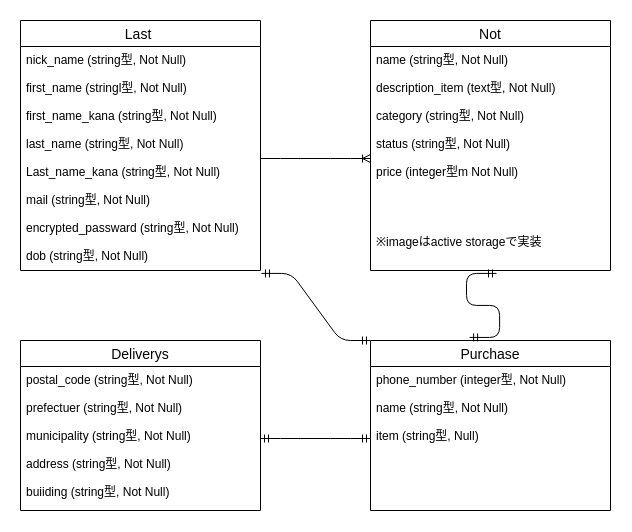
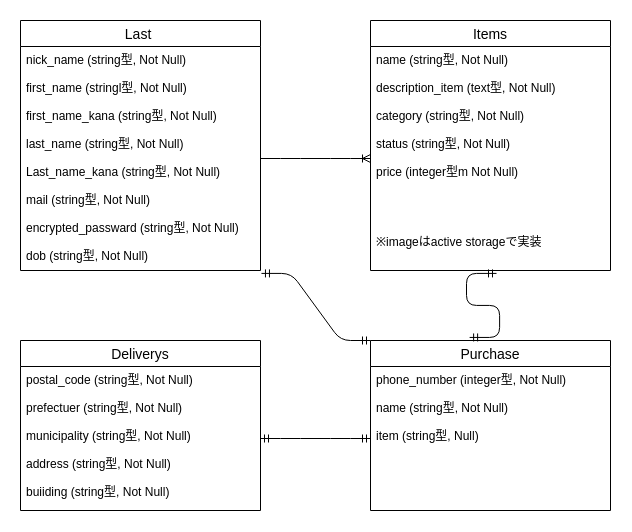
node "Not": label "Not" -> "Items"
